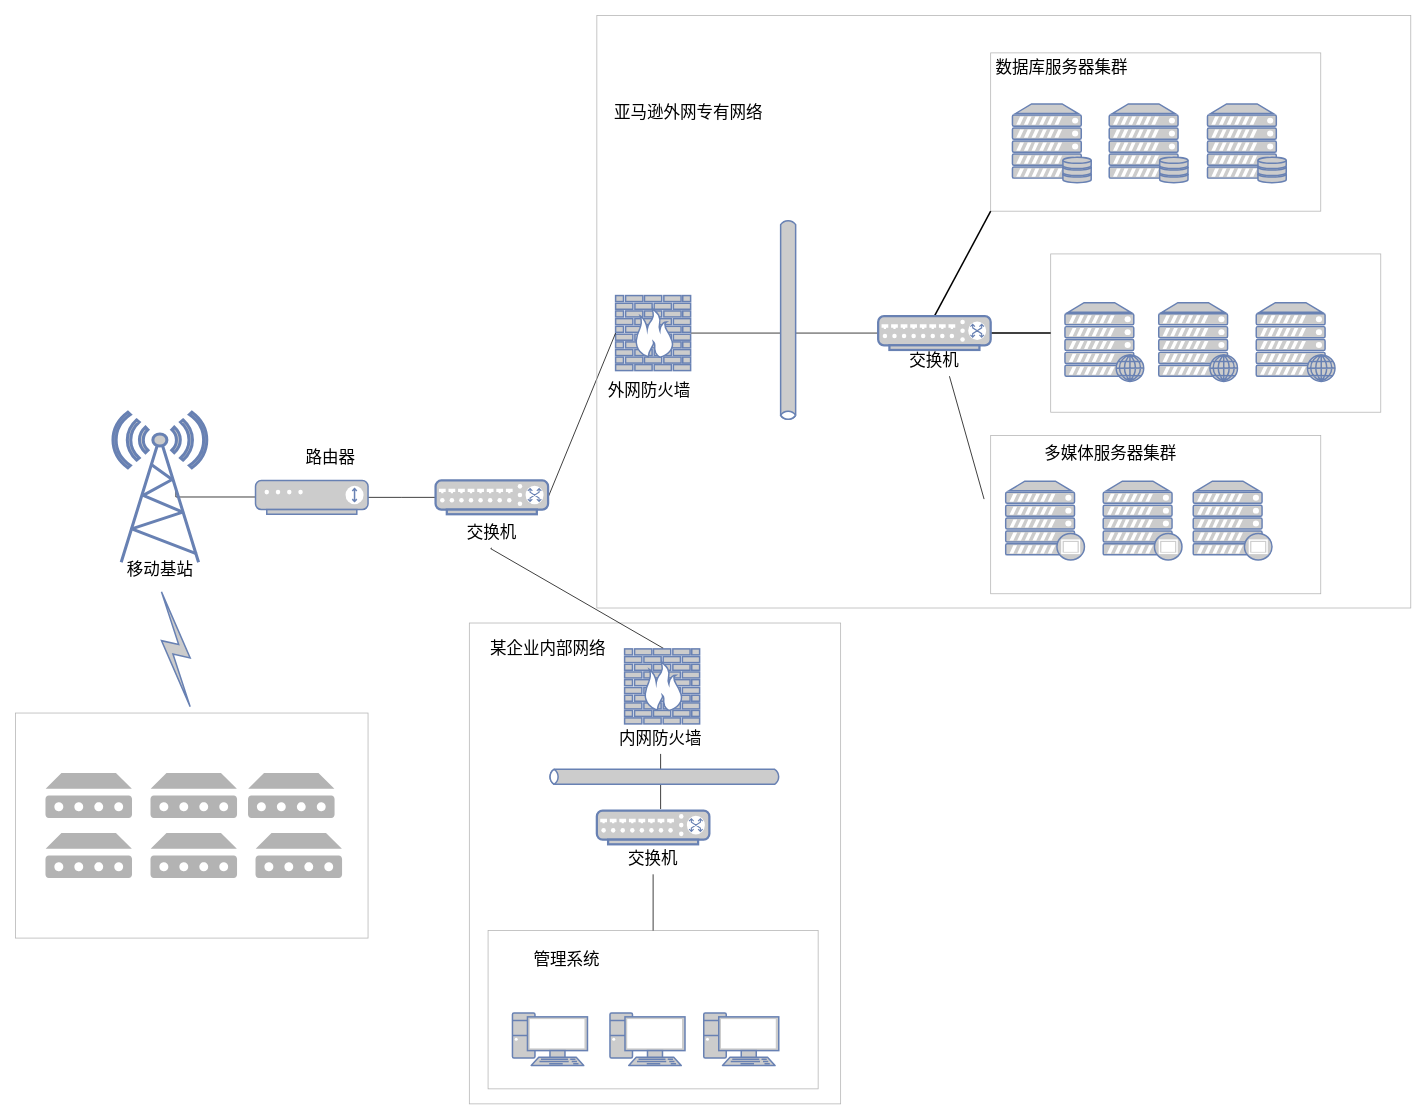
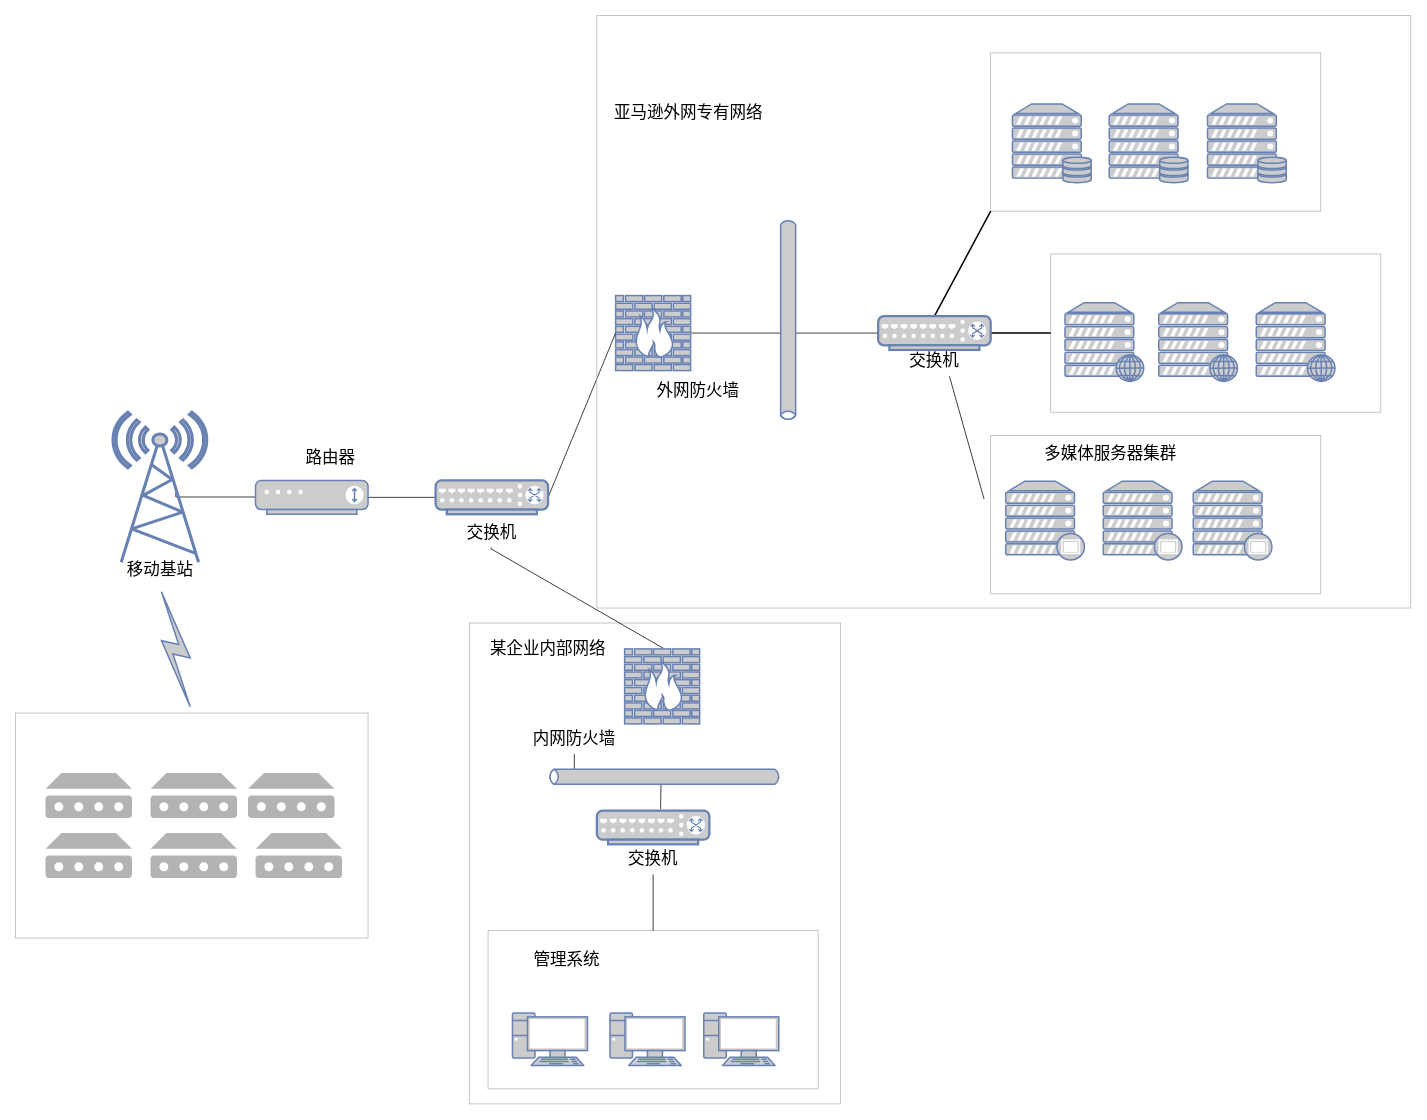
node "数据库服务器集群": removed
node "外网防火墙": moved (649, 391) -> (698, 391)
node "内网防火墙": moved (660, 739) -> (574, 739)
